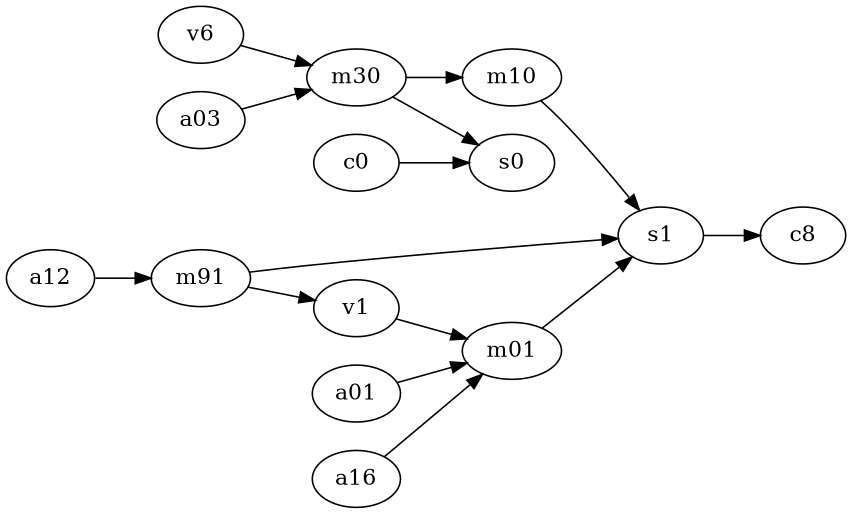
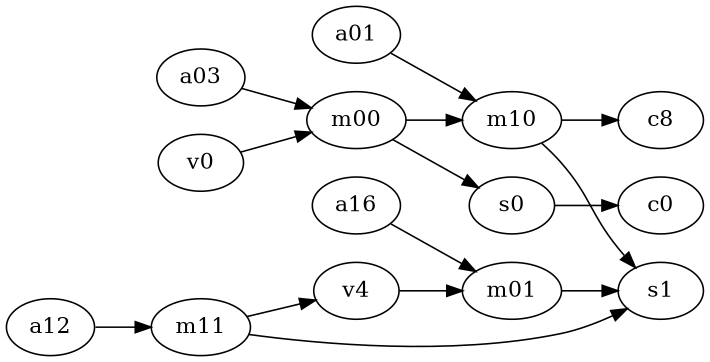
node "v6": label "v6" -> "v0"
node "m30": label "m30" -> "m00"
edge "c0" -> "s0": reversed
edge "s1" -> "c8": now "m10" -> "c8"
node "m91": label "m91" -> "m11"
node "v1": label "v1" -> "v4"
edge "a01" -> "m01": now "a01" -> "m10"
